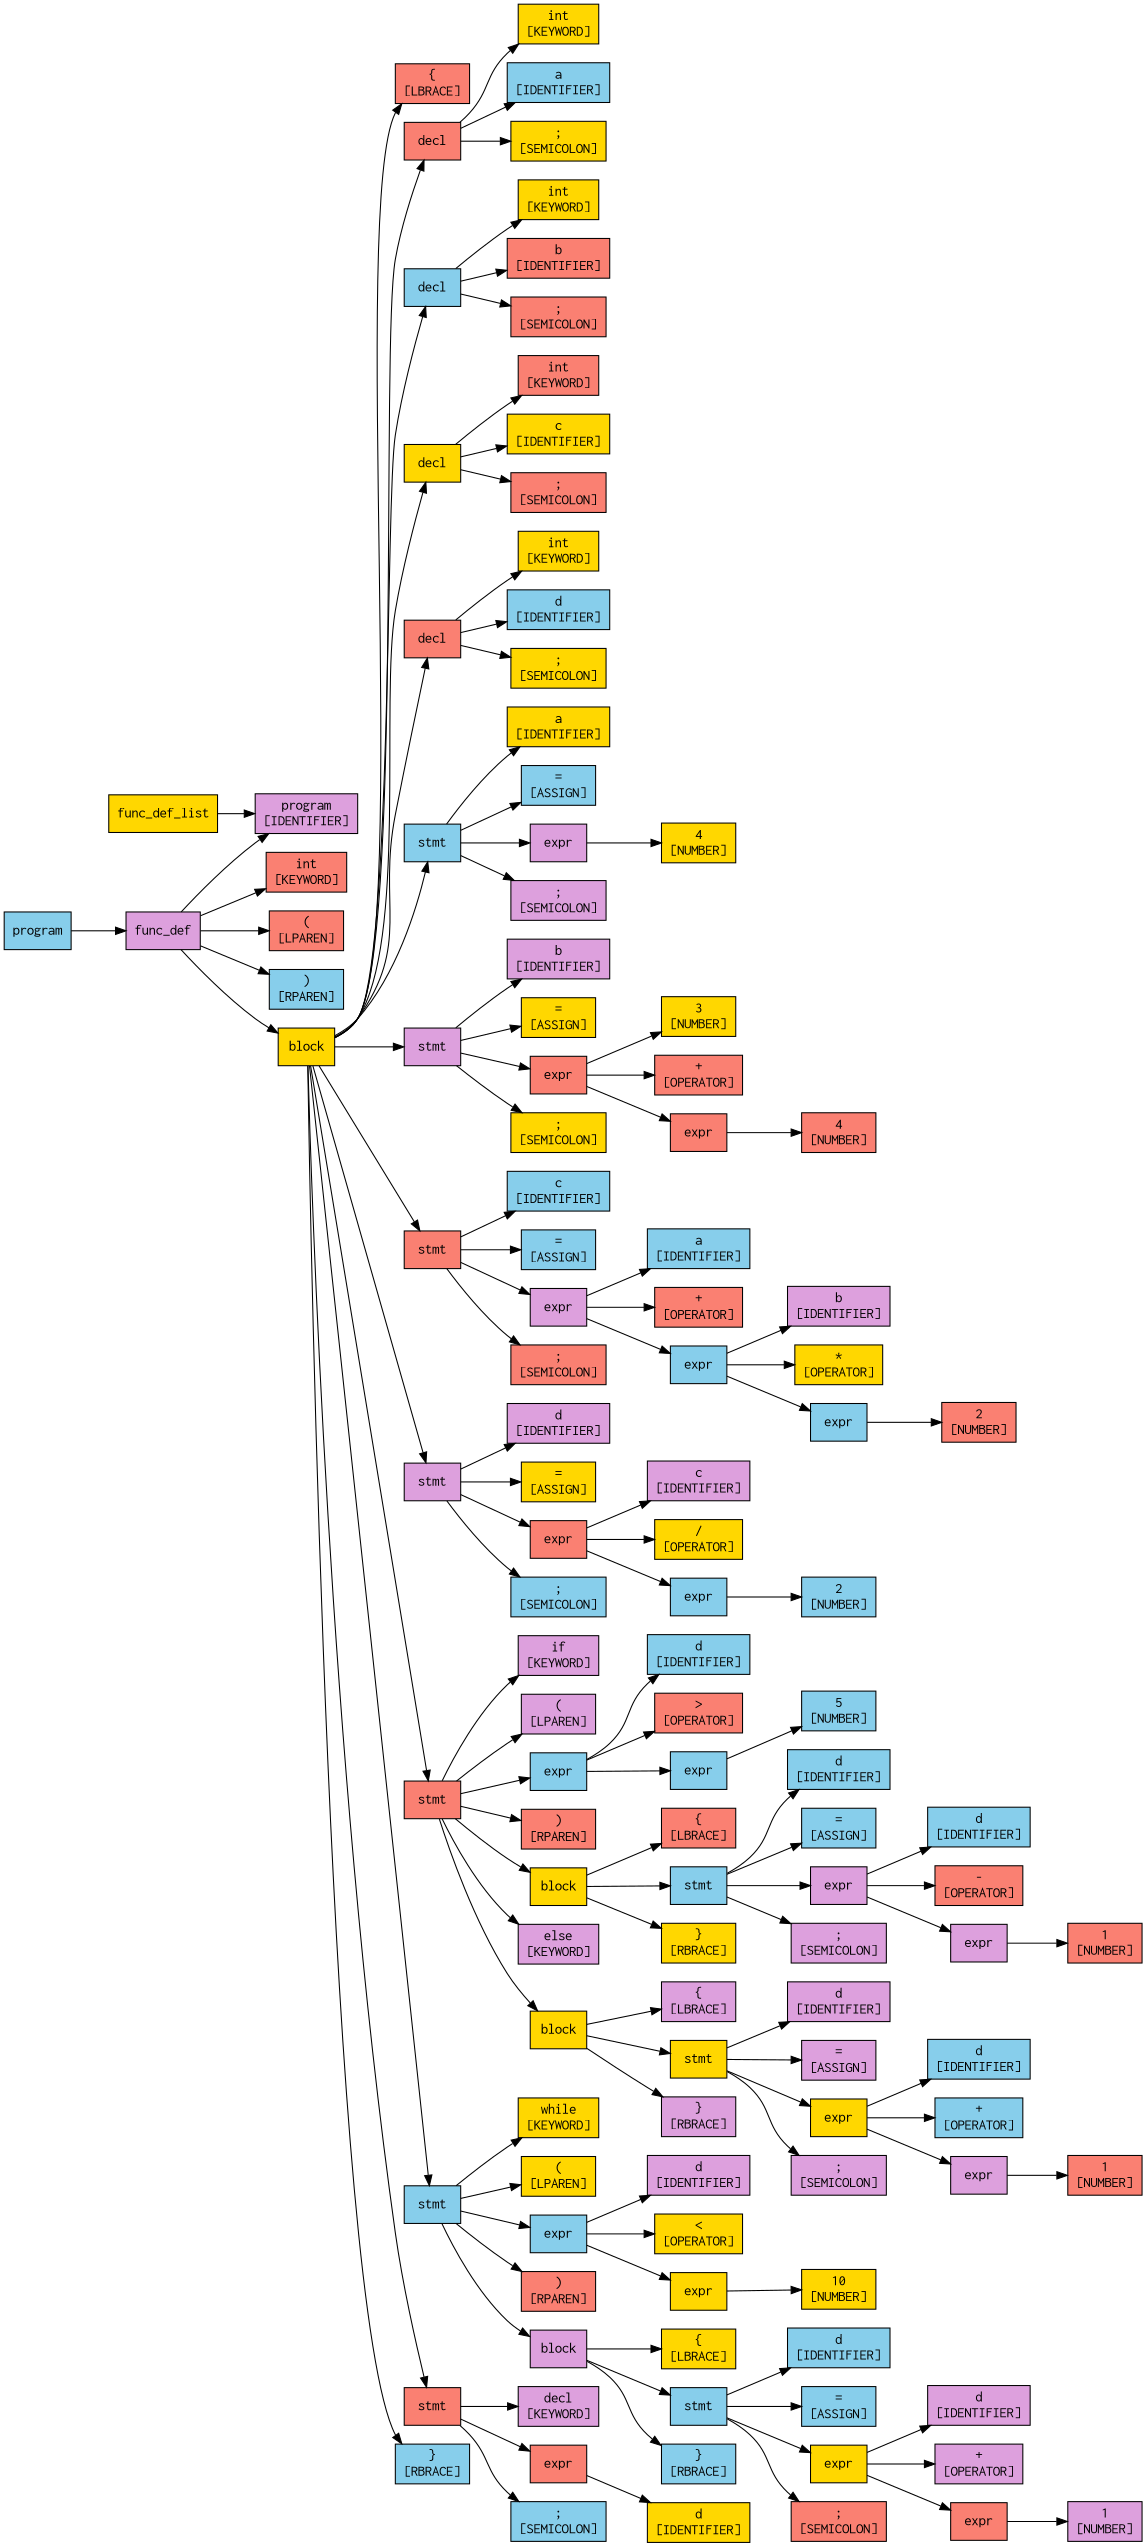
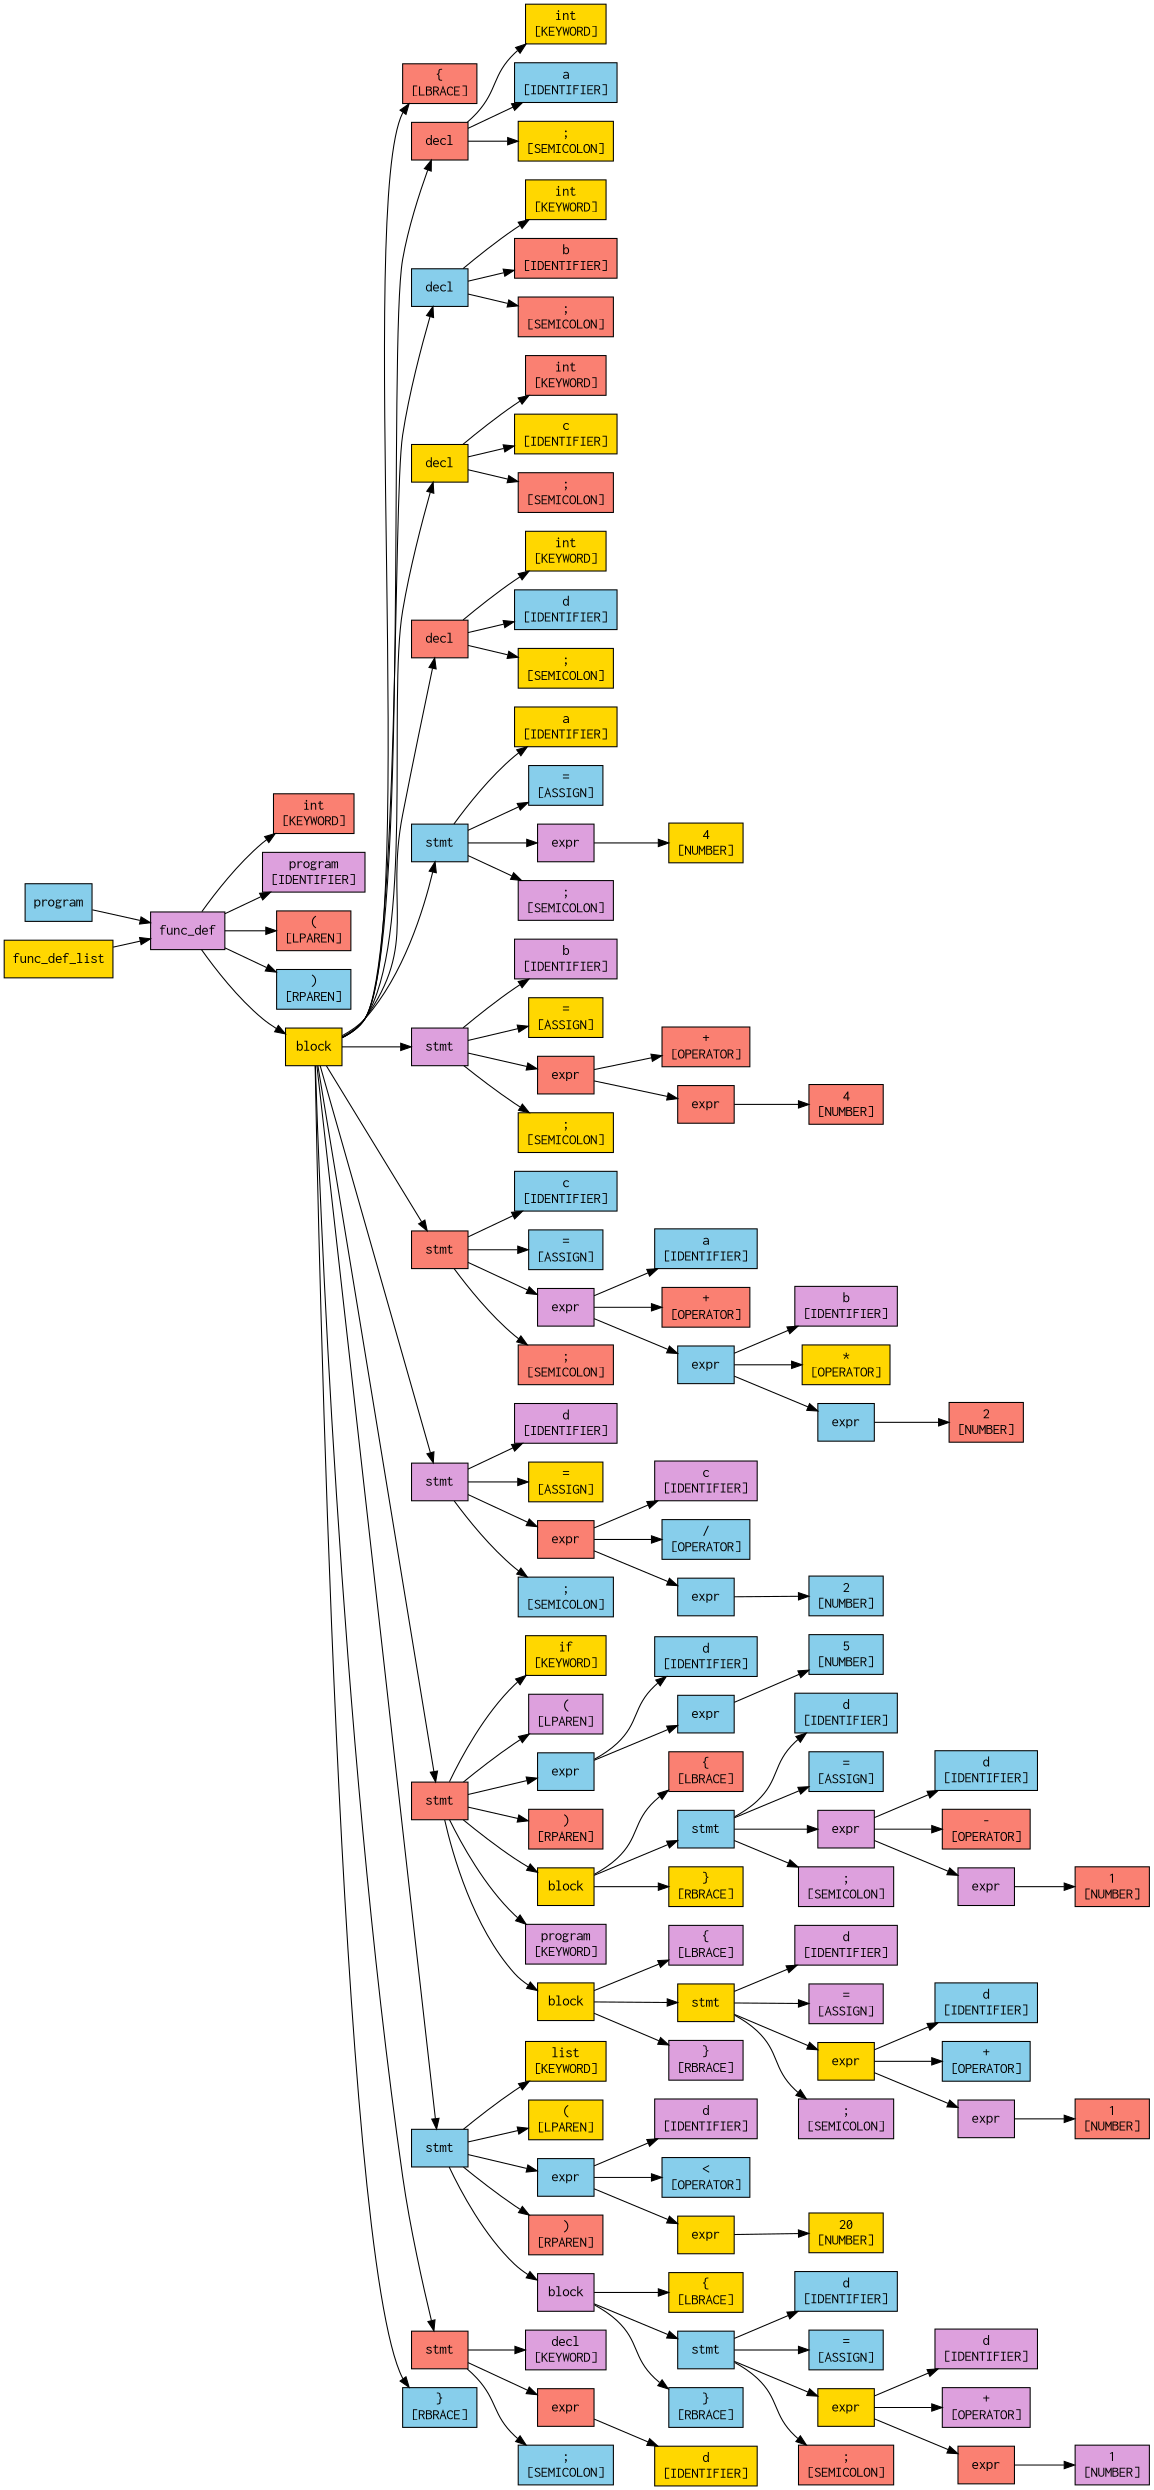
edge "func_def_list" -> "program [IDENTIFIER]": now "func_def_list" -> "func_def"
node "3 [NUMBER]": removed
node "/ [OPERATOR]": fillcolor gold -> skyblue
node "if [KEYWORD]": fillcolor plum -> gold
node "> [OPERATOR]": removed
node "else [KEYWORD]": label "else [KEYWORD]" -> "program [KEYWORD]"
node "while [KEYWORD]": label "while [KEYWORD]" -> "list [KEYWORD]"
node "< [OPERATOR]": fillcolor gold -> skyblue
node "10 [NUMBER]": label "10 [NUMBER]" -> "20 [NUMBER]"
